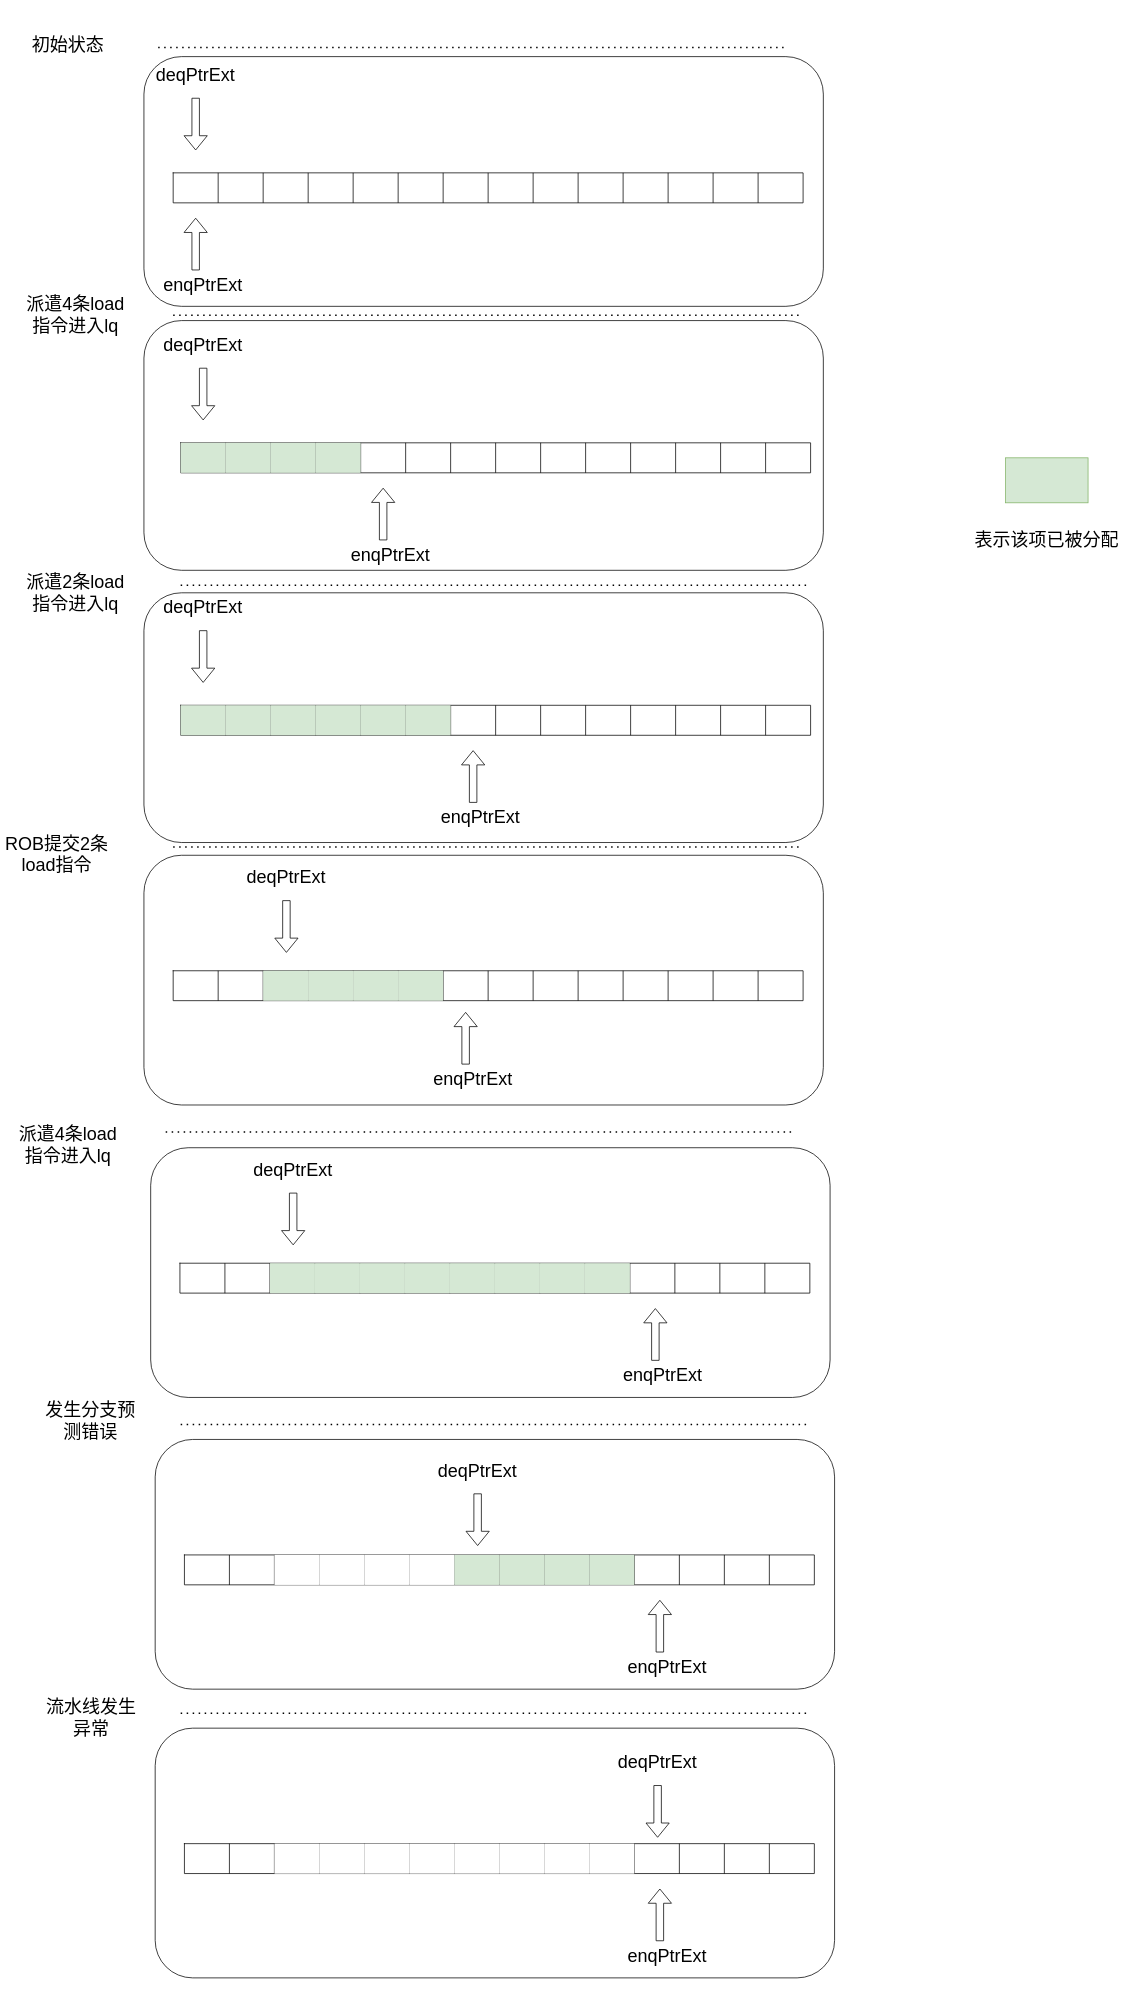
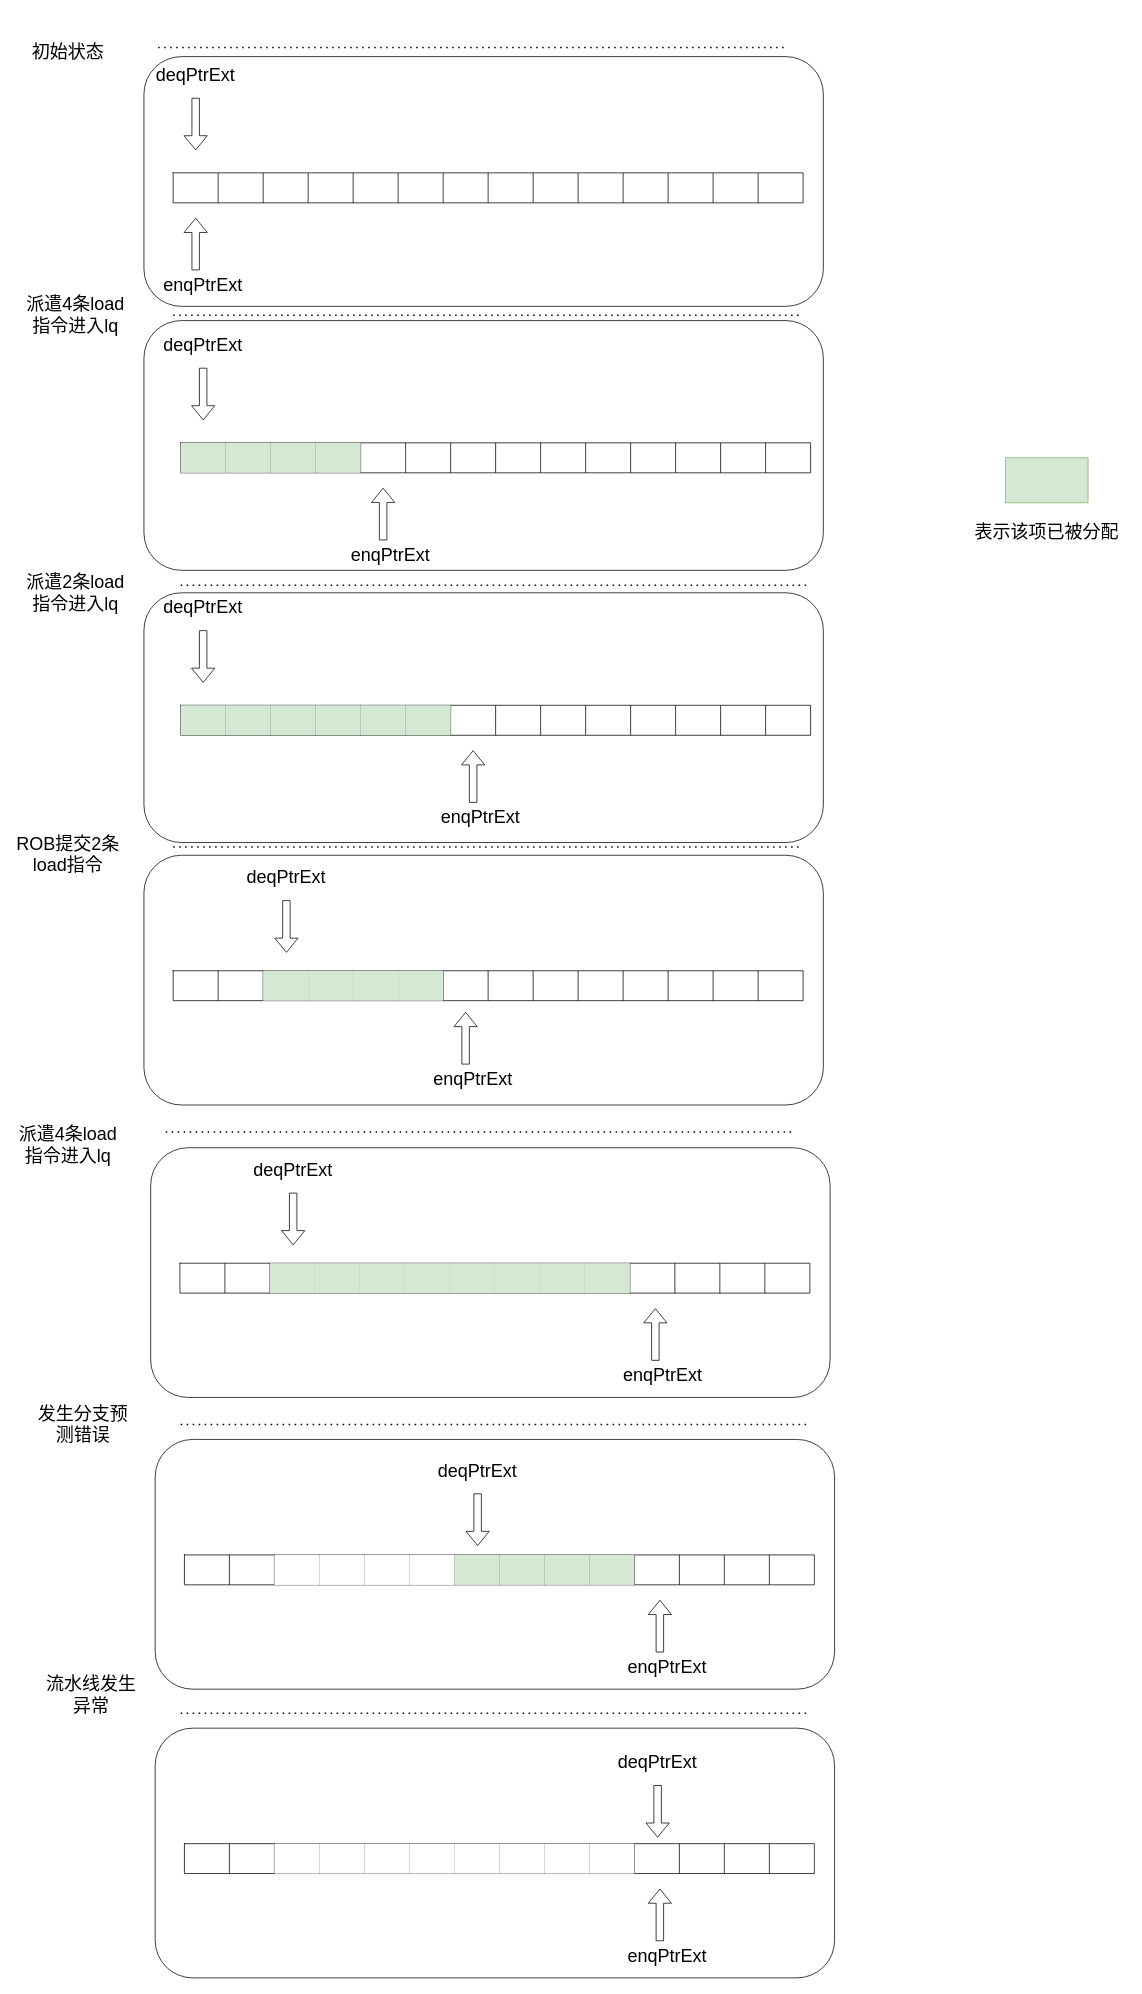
node "初始状态": moved (68, 45) -> (68, 53)
node "表示该项已被分配": moved (1047, 540) -> (1047, 533)
node "ROB提交2条load指令": moved (57, 855) -> (68, 855)
node "发生分支预测错误": moved (90, 1421) -> (83, 1425)
node "流水线发生异常": moved (91, 1718) -> (91, 1695)
